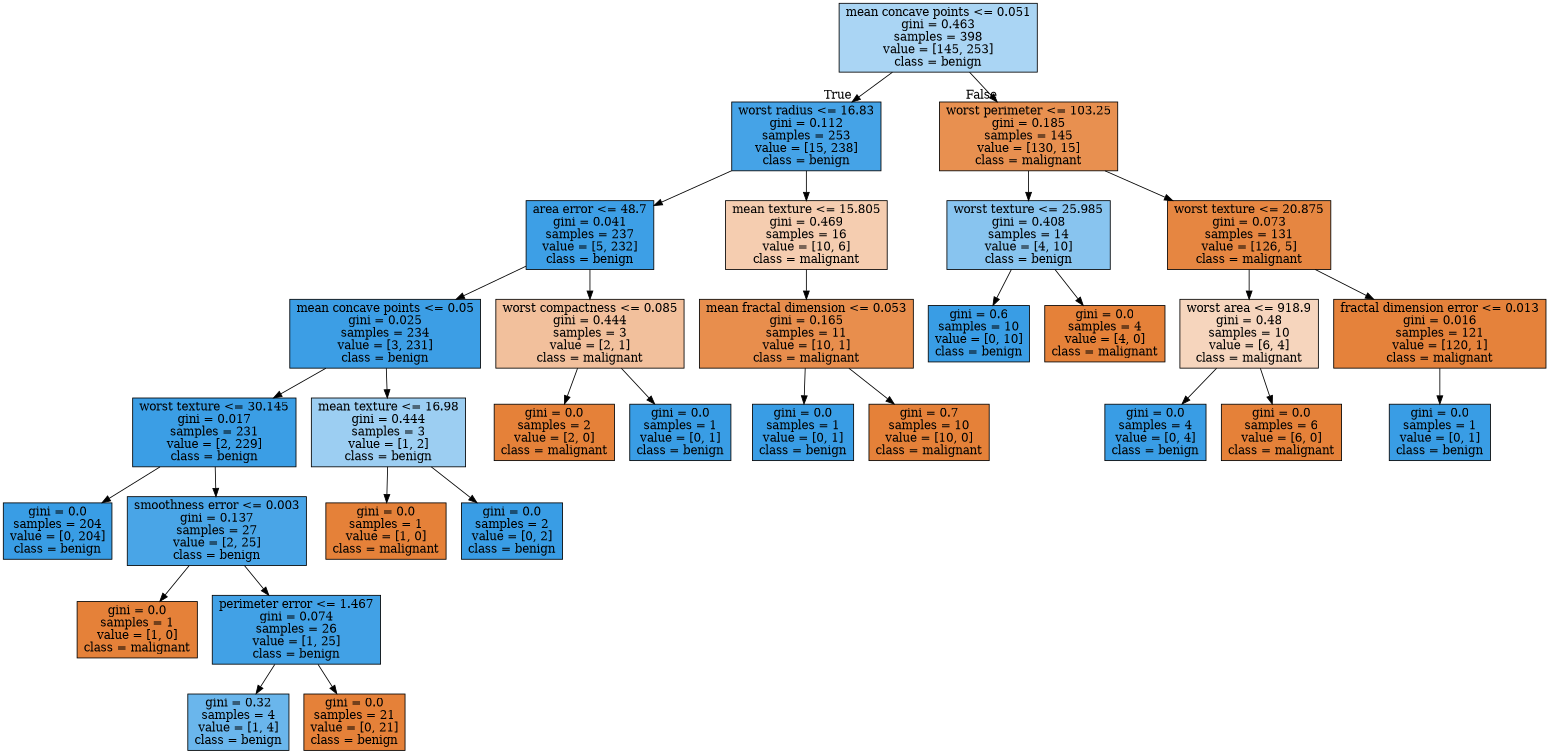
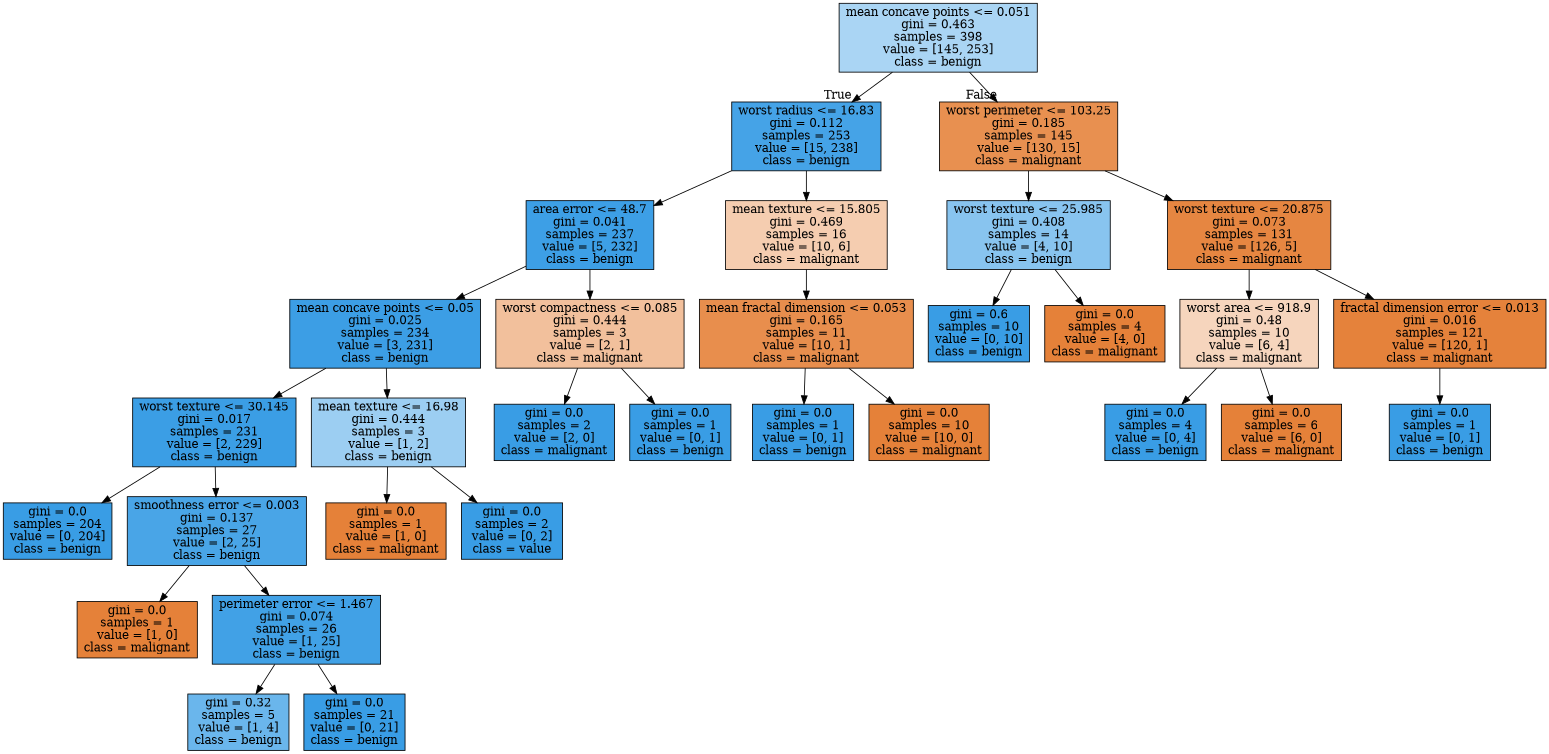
node "gini = 0.0 samples = 2 value = [2, 0] class = malignant": fillcolor #e58139 -> #399de5
node "gini = 0.7 samples = 10 value = [10, 0] class = malignant": label "gini = 0.7 samples = 10 value = [10, 0] class = malignant" -> "gini = 0.0 samples = 10 value = [10, 0] class = malignant"
node "gini = 0.0 samples = 2 value = [0, 2] class = benign": label "gini = 0.0 samples = 2 value = [0, 2] class = benign" -> "gini = 0.0 samples = 2 value = [0, 2] class = value"
node "gini = 0.32 samples = 4 value = [1, 4] class = benign": label "gini = 0.32 samples = 4 value = [1, 4] class = benign" -> "gini = 0.32 samples = 5 value = [1, 4] class = benign"
node "gini = 0.0 samples = 21 value = [0, 21] class = benign": fillcolor #e58139 -> #399de5
